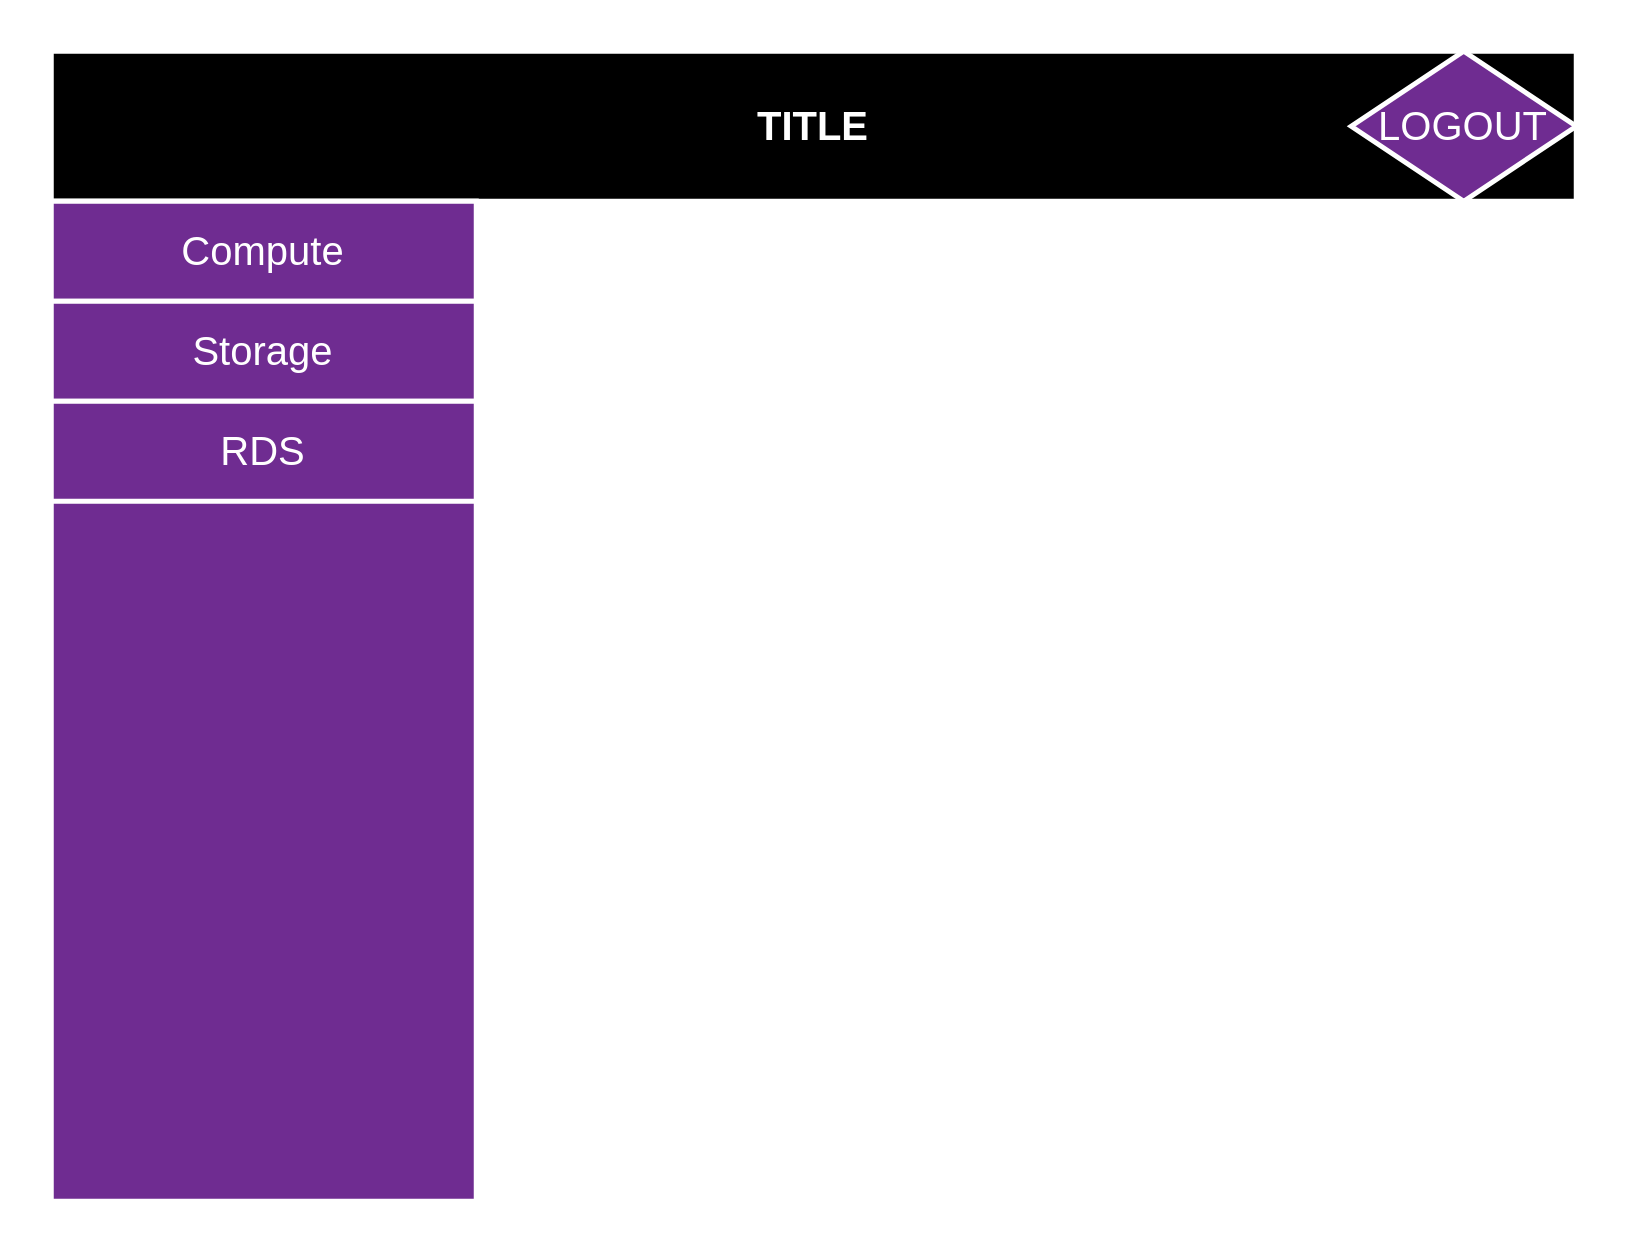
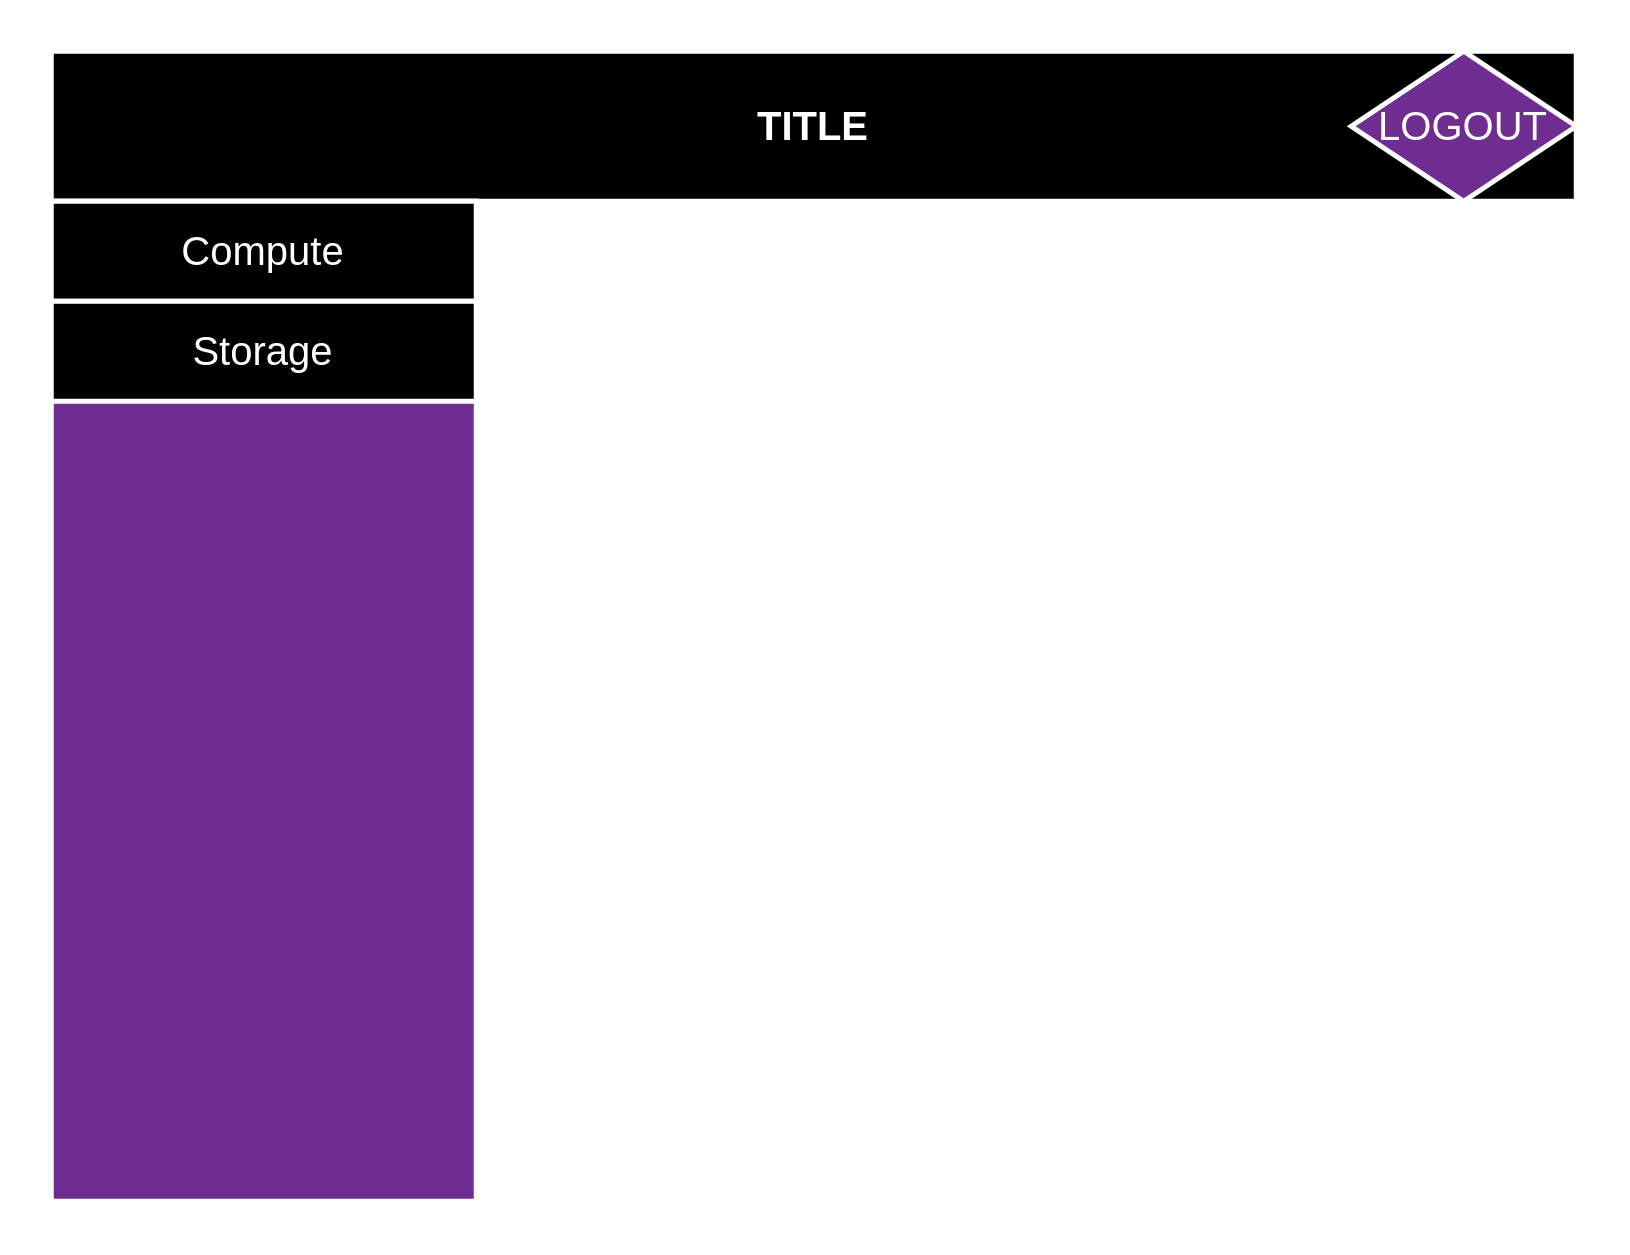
node "Compute": fillcolor #6f2c91 -> #000000
node "Storage": fillcolor #6f2c91 -> #000000
node "RDS": removed
